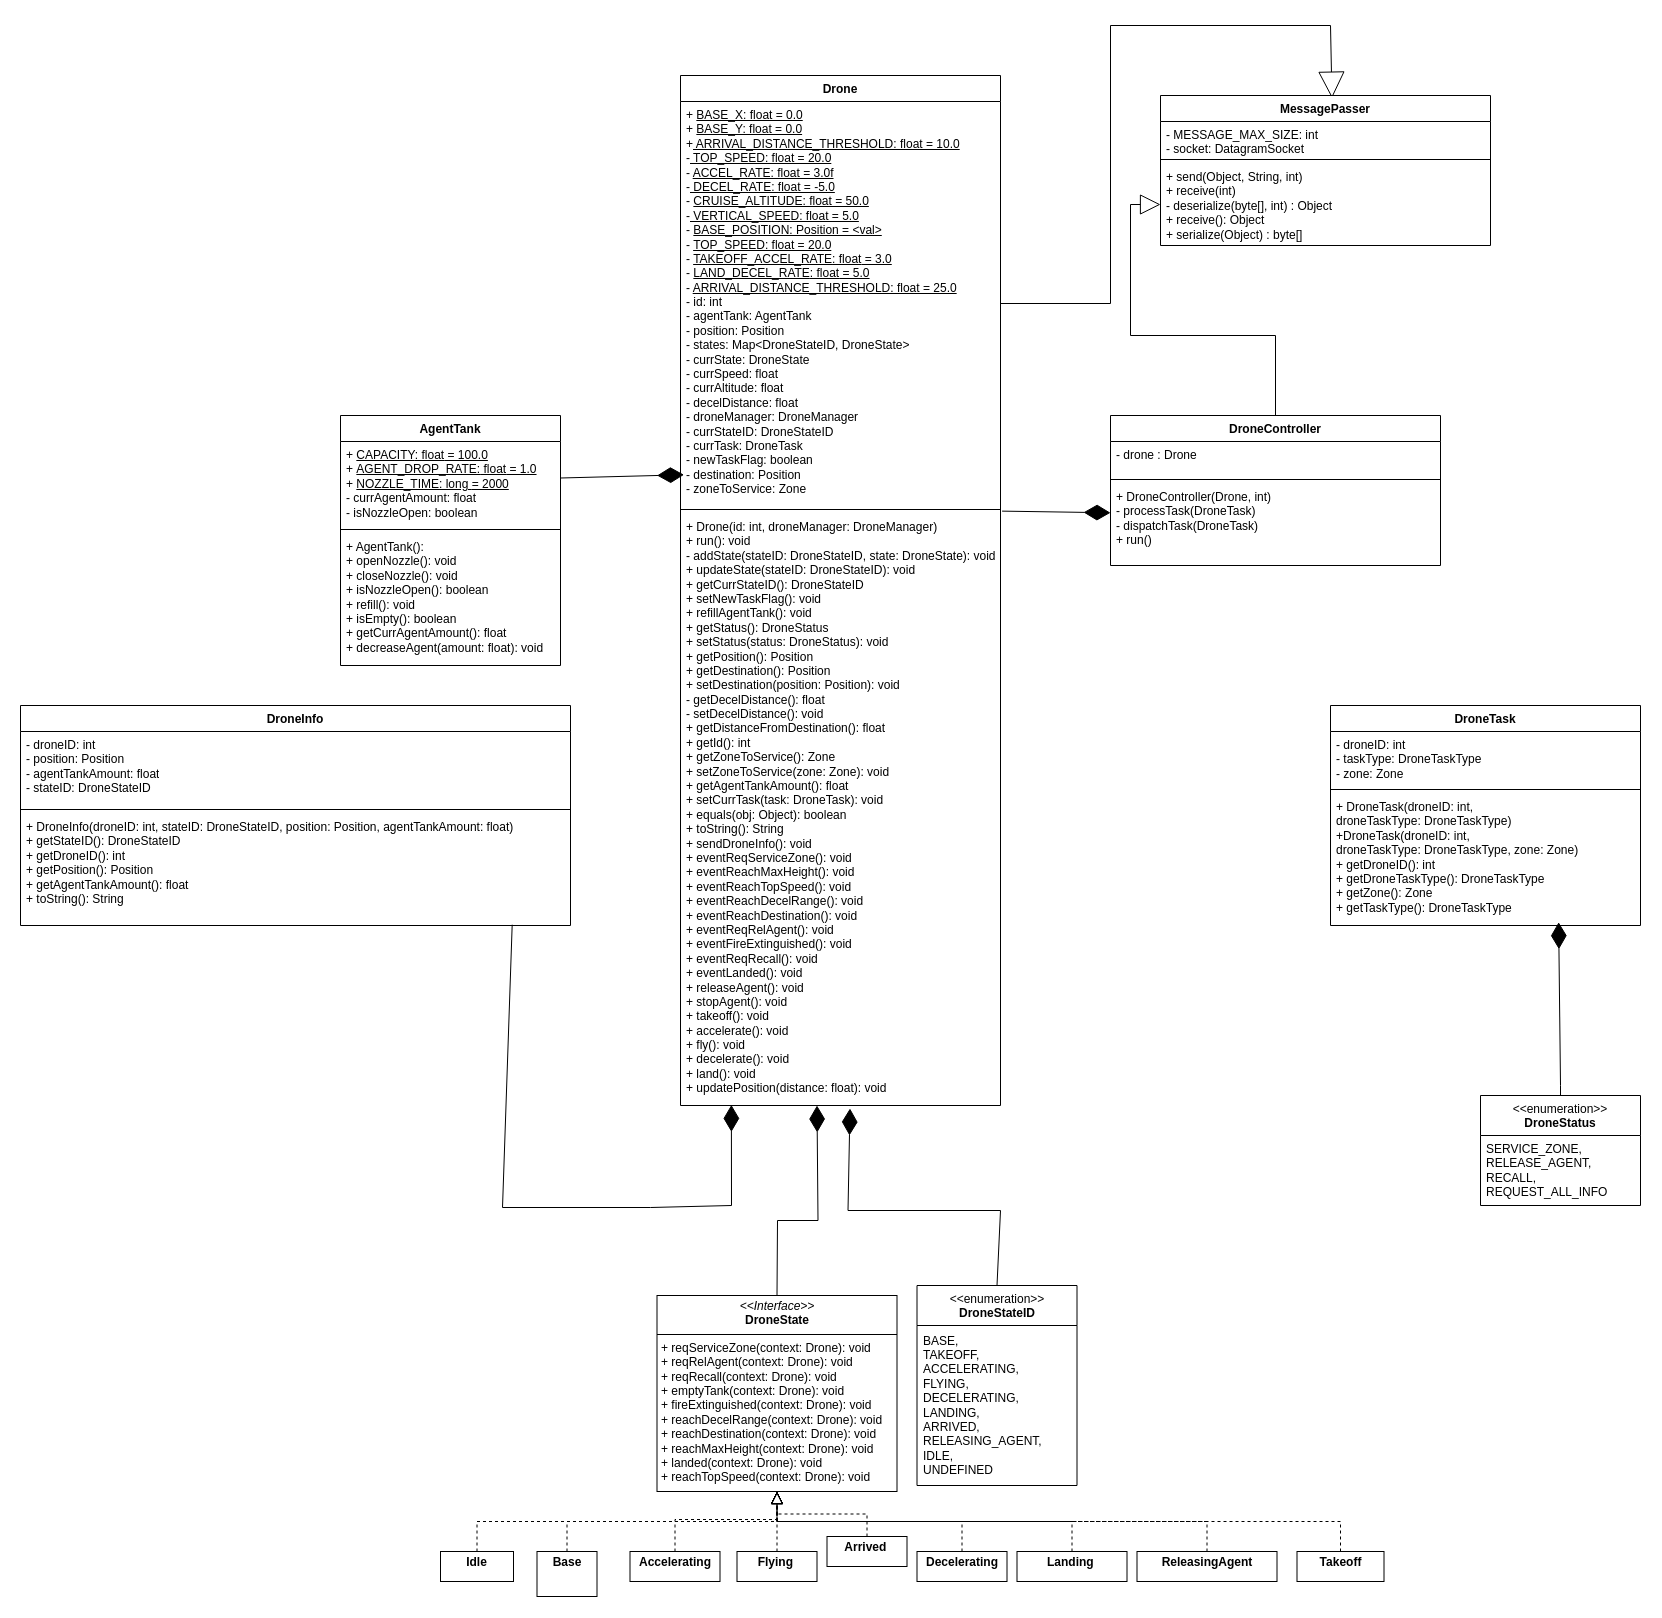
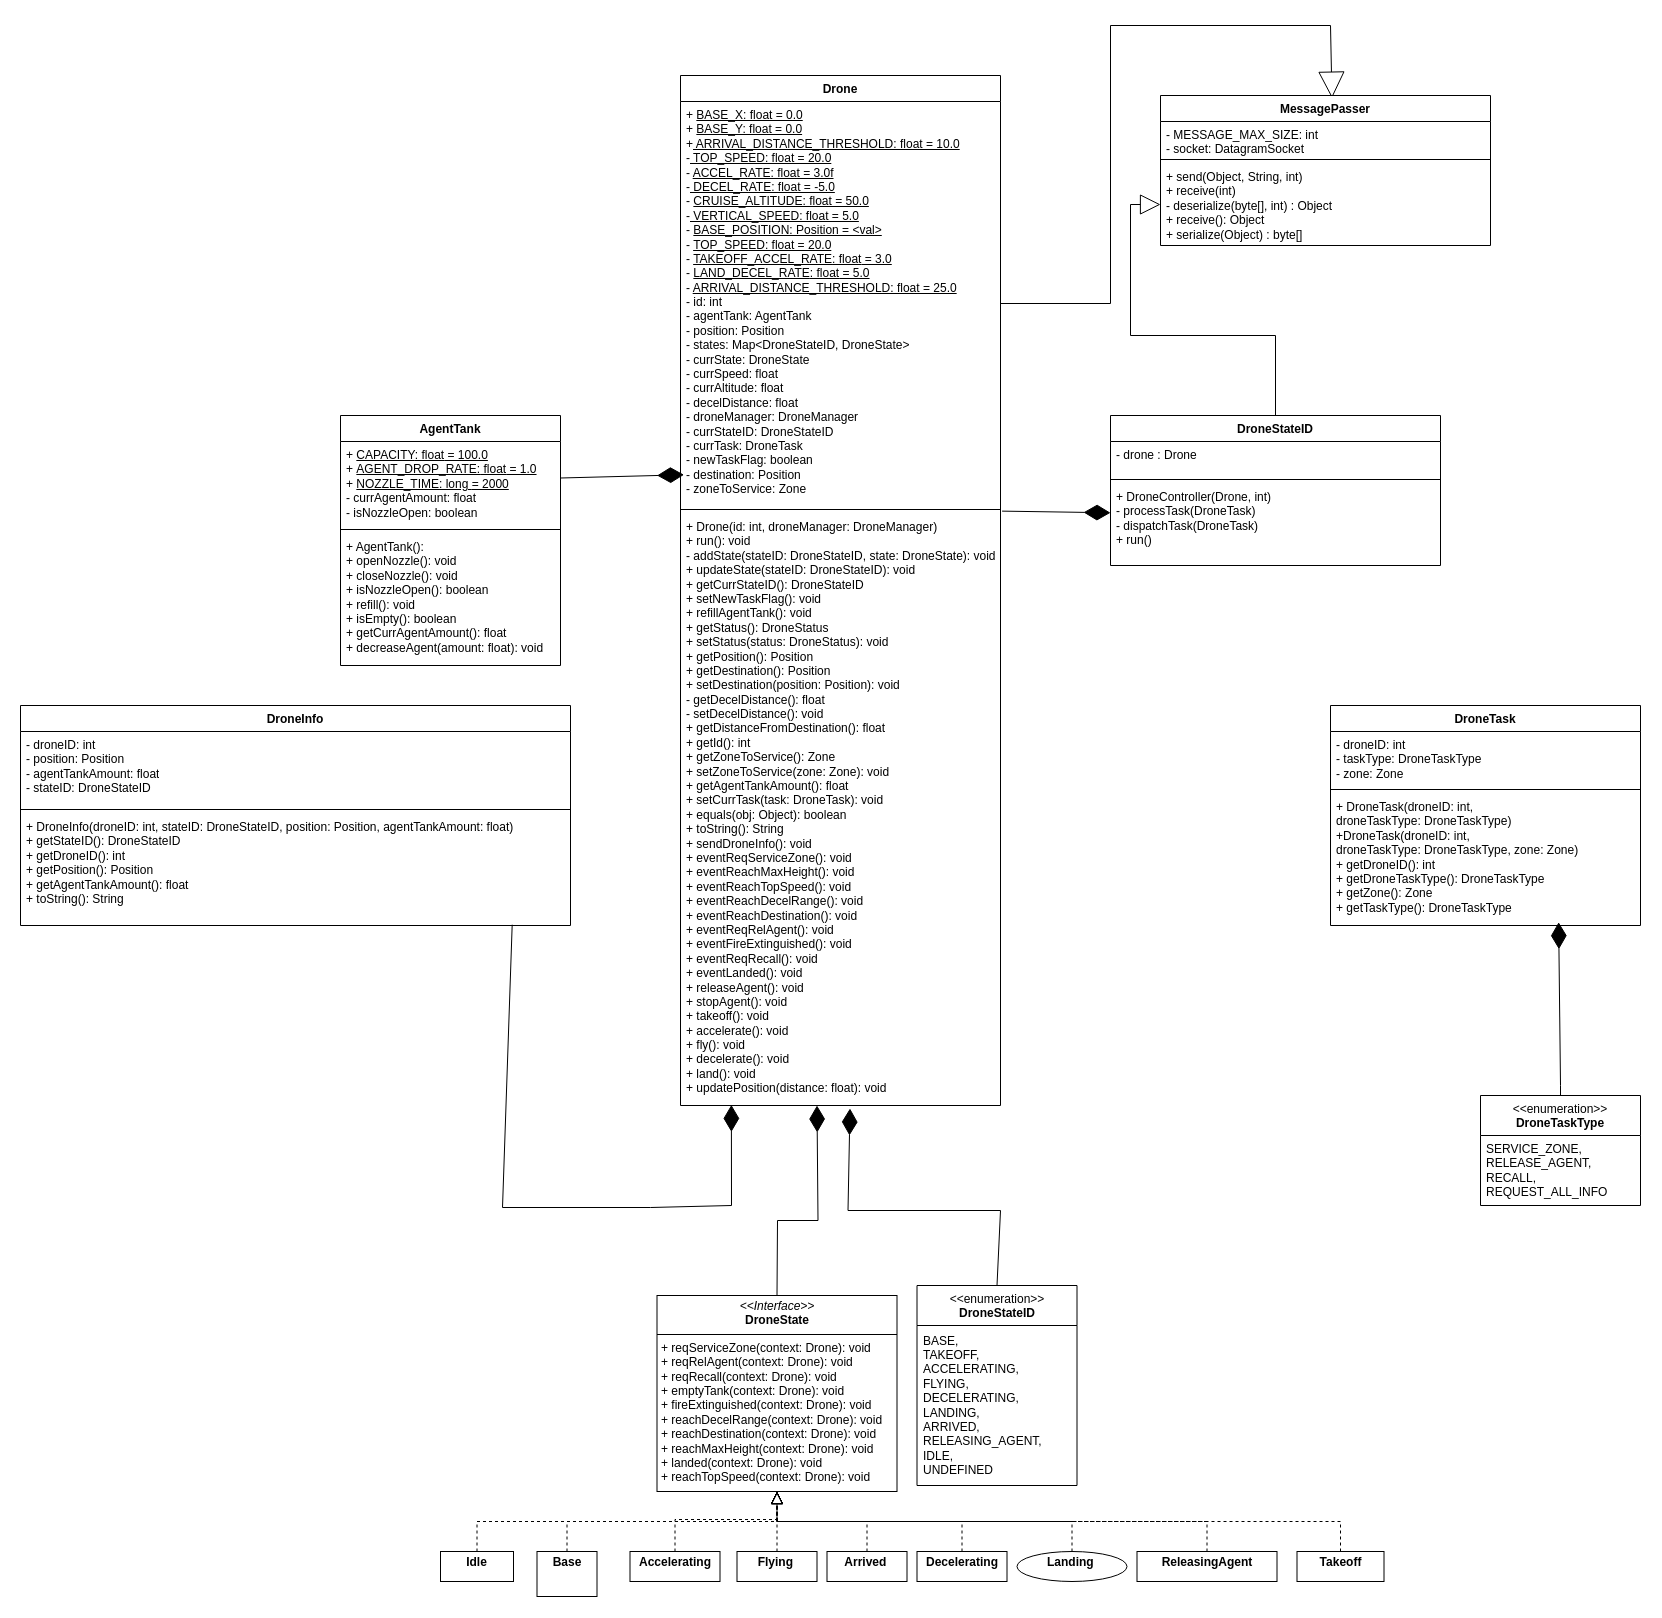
node "DroneController": label "DroneController" -> "DroneStateID"
node "<<enumeration>> DroneStatus": label "<<enumeration>> DroneStatus" -> "<<enumeration>> DroneTaskType"
node "Arrived": moved (867, 1552) -> (867, 1567)
node "Landing": shape rectangle -> ellipse
